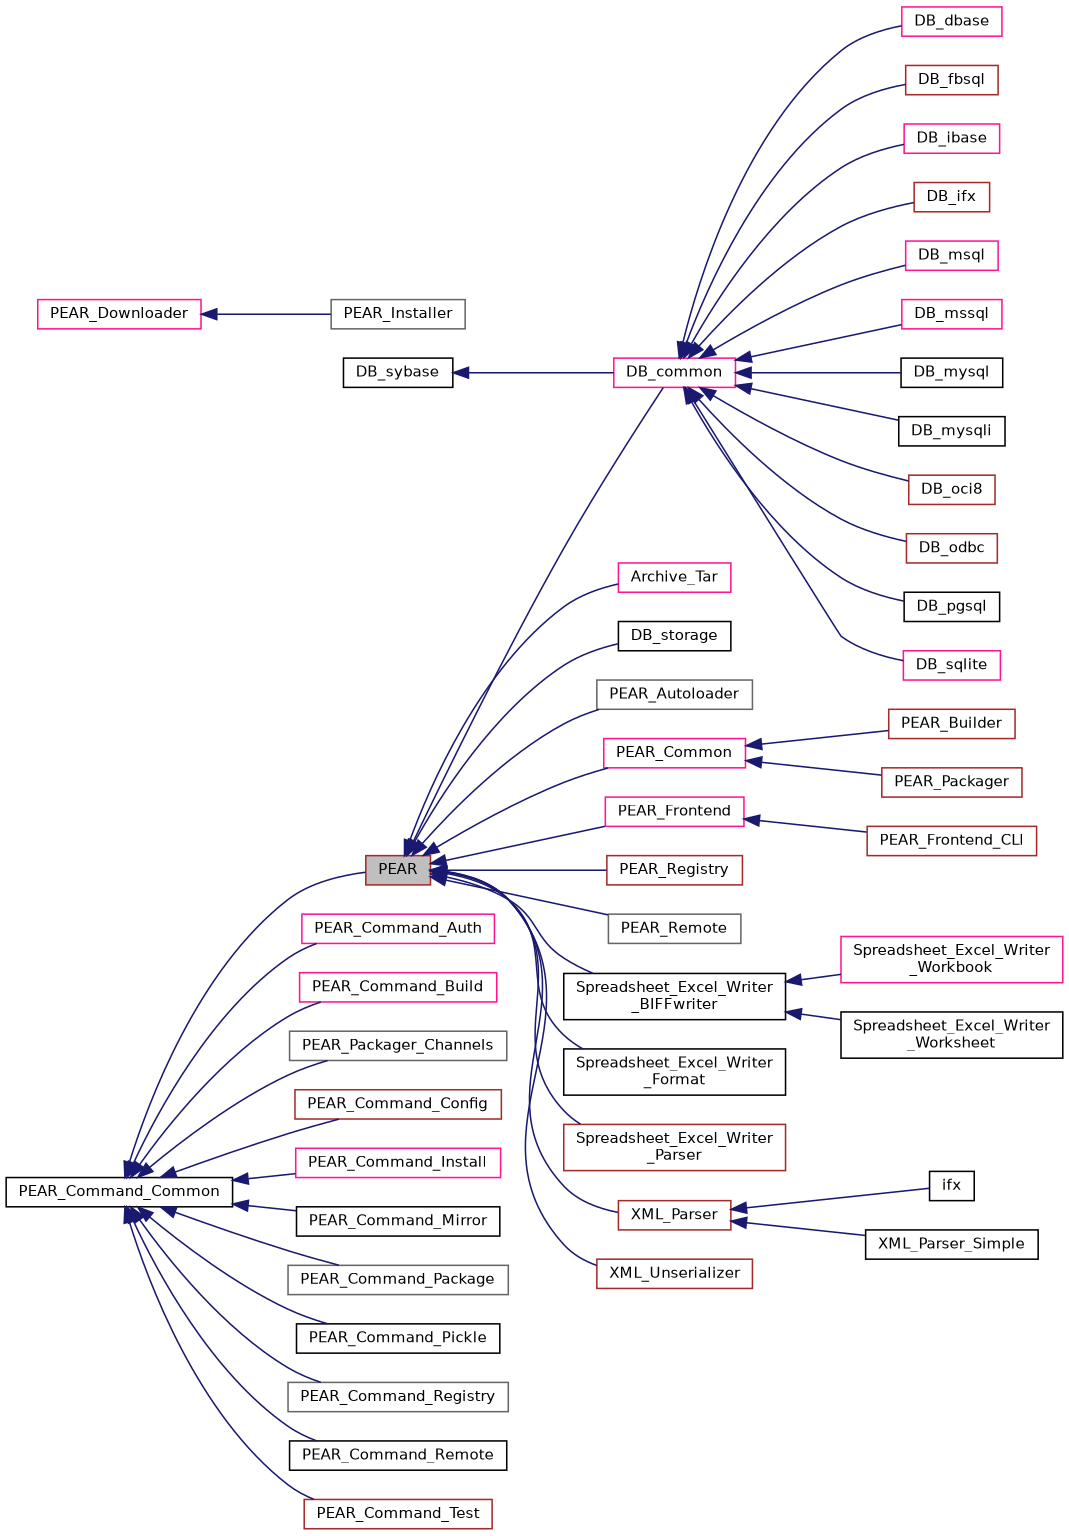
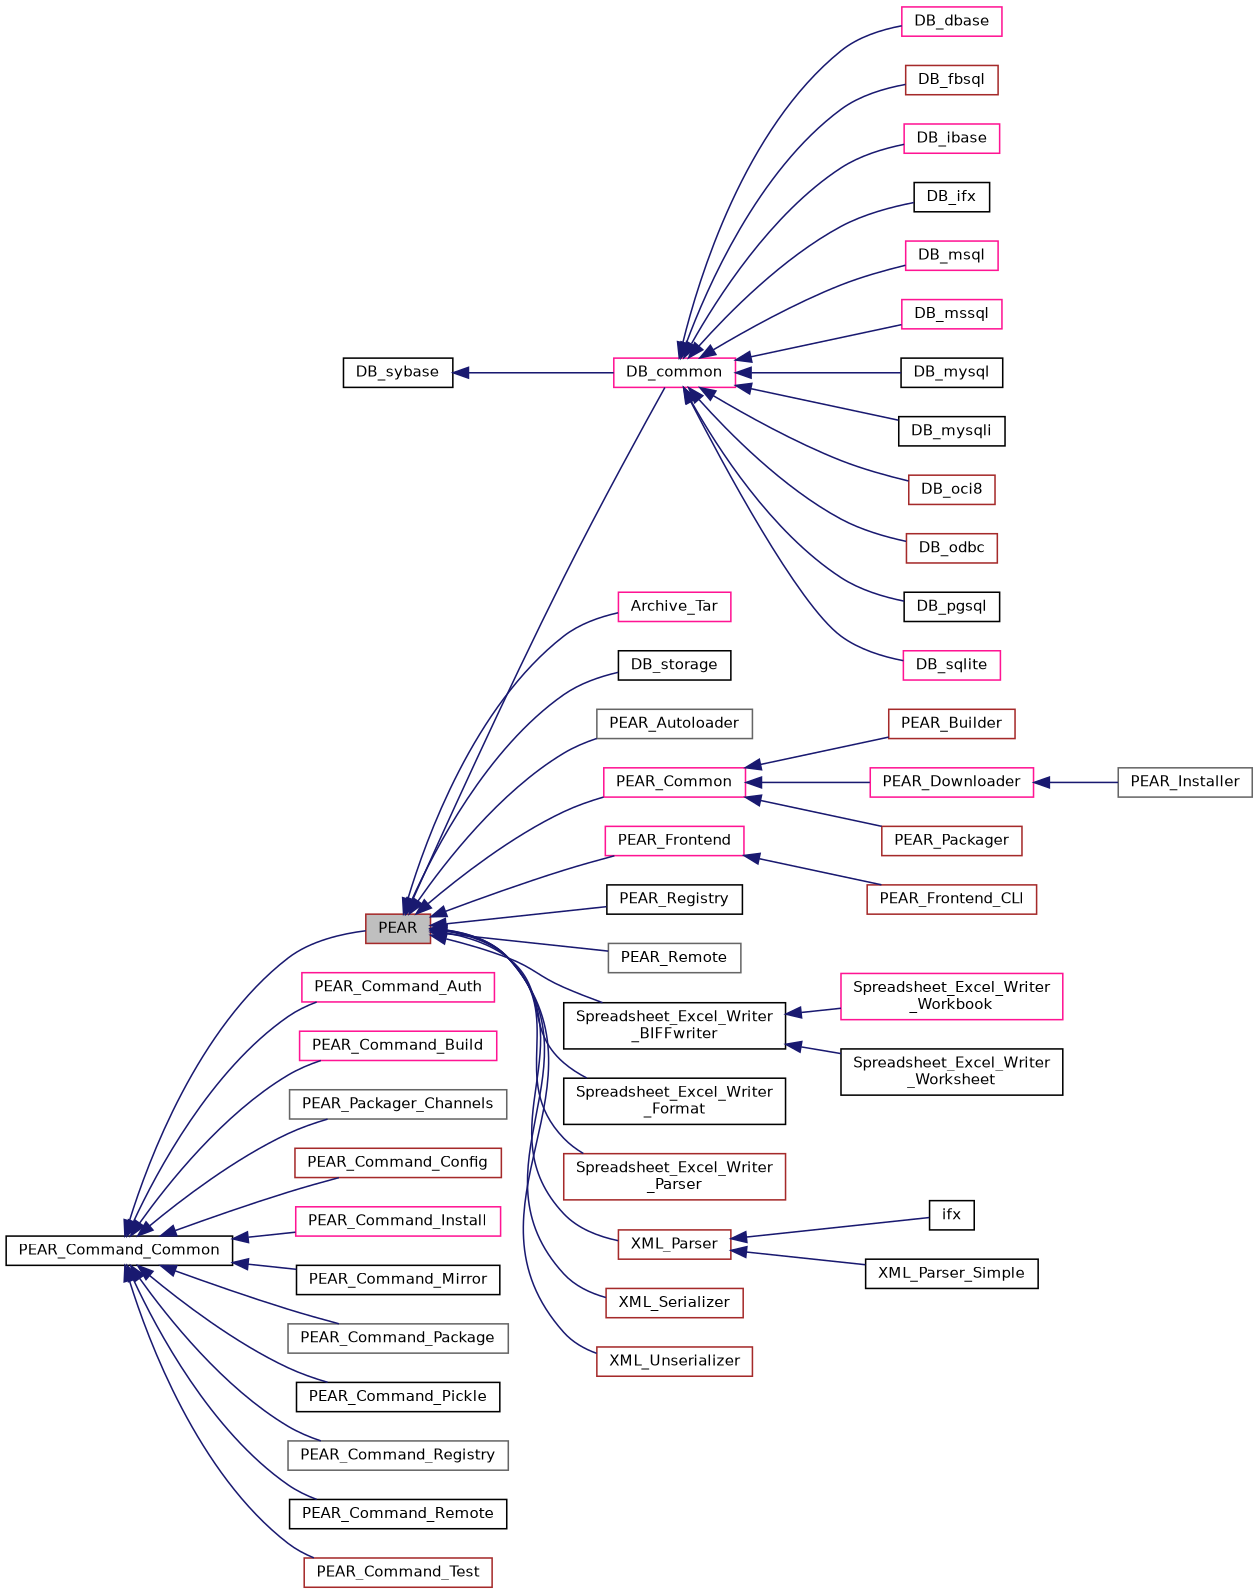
node "DB_ifx": color brown -> black
edge "PEAR_Downloader" -> "PEAR_Common": added
node "PEAR_Registry": color brown -> black
node "XML_Serializer": added
